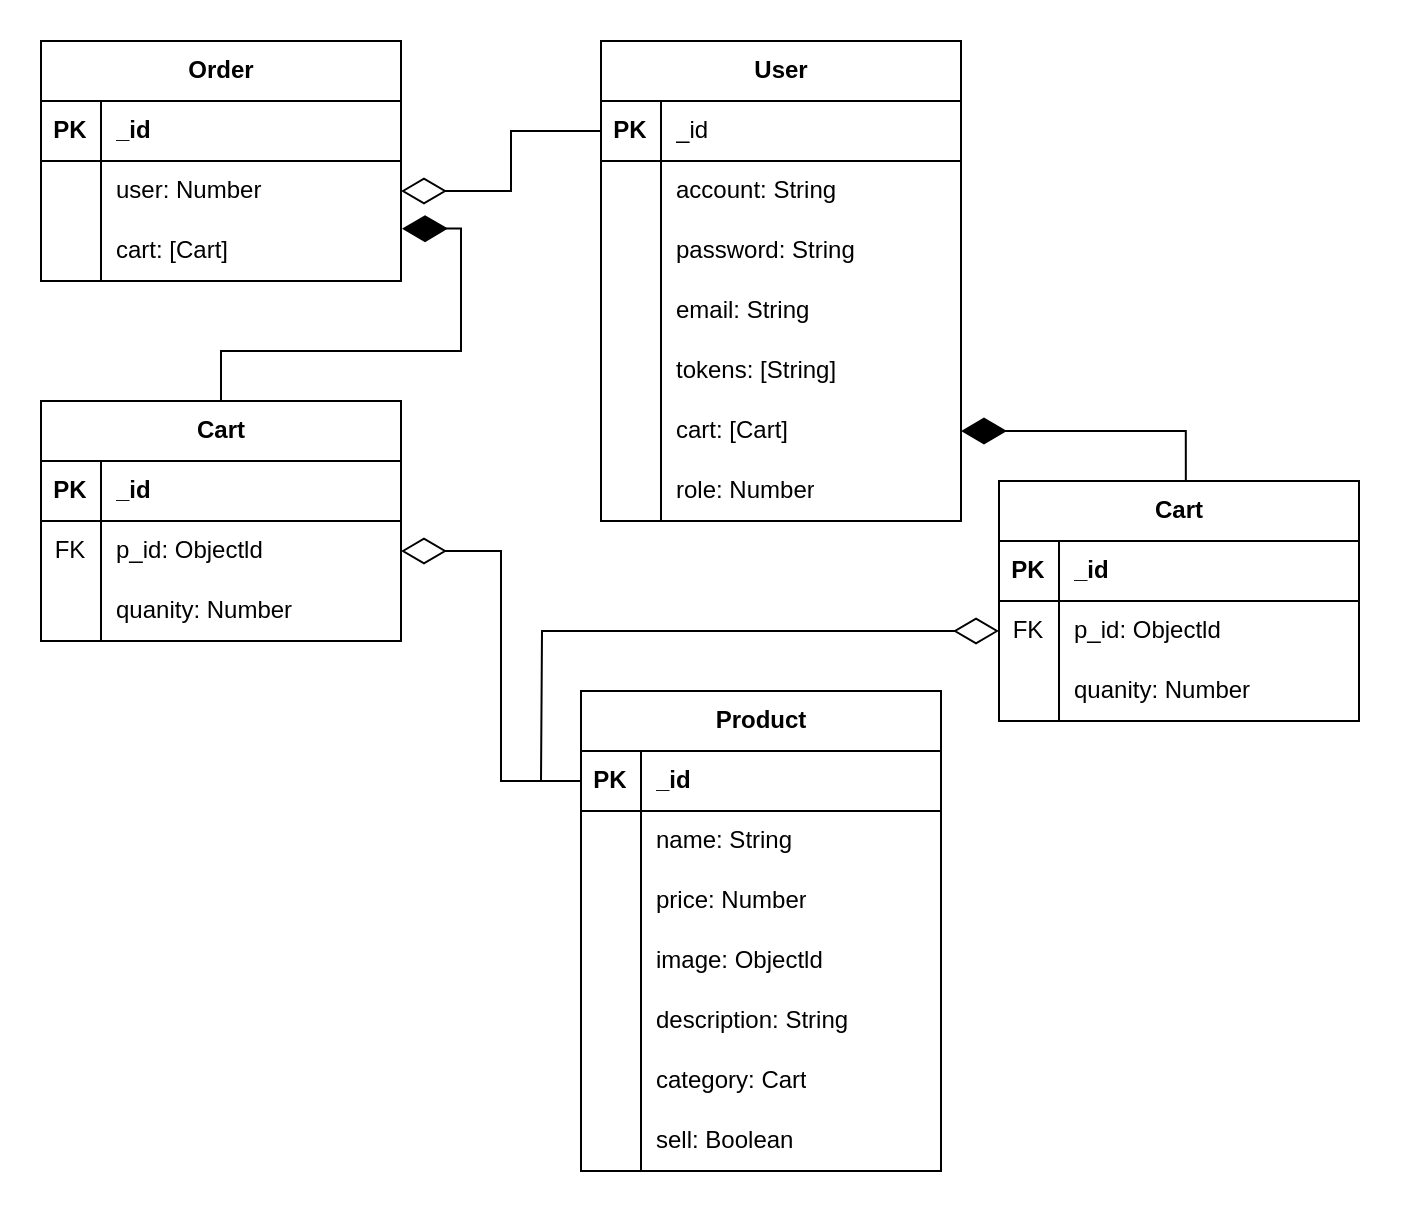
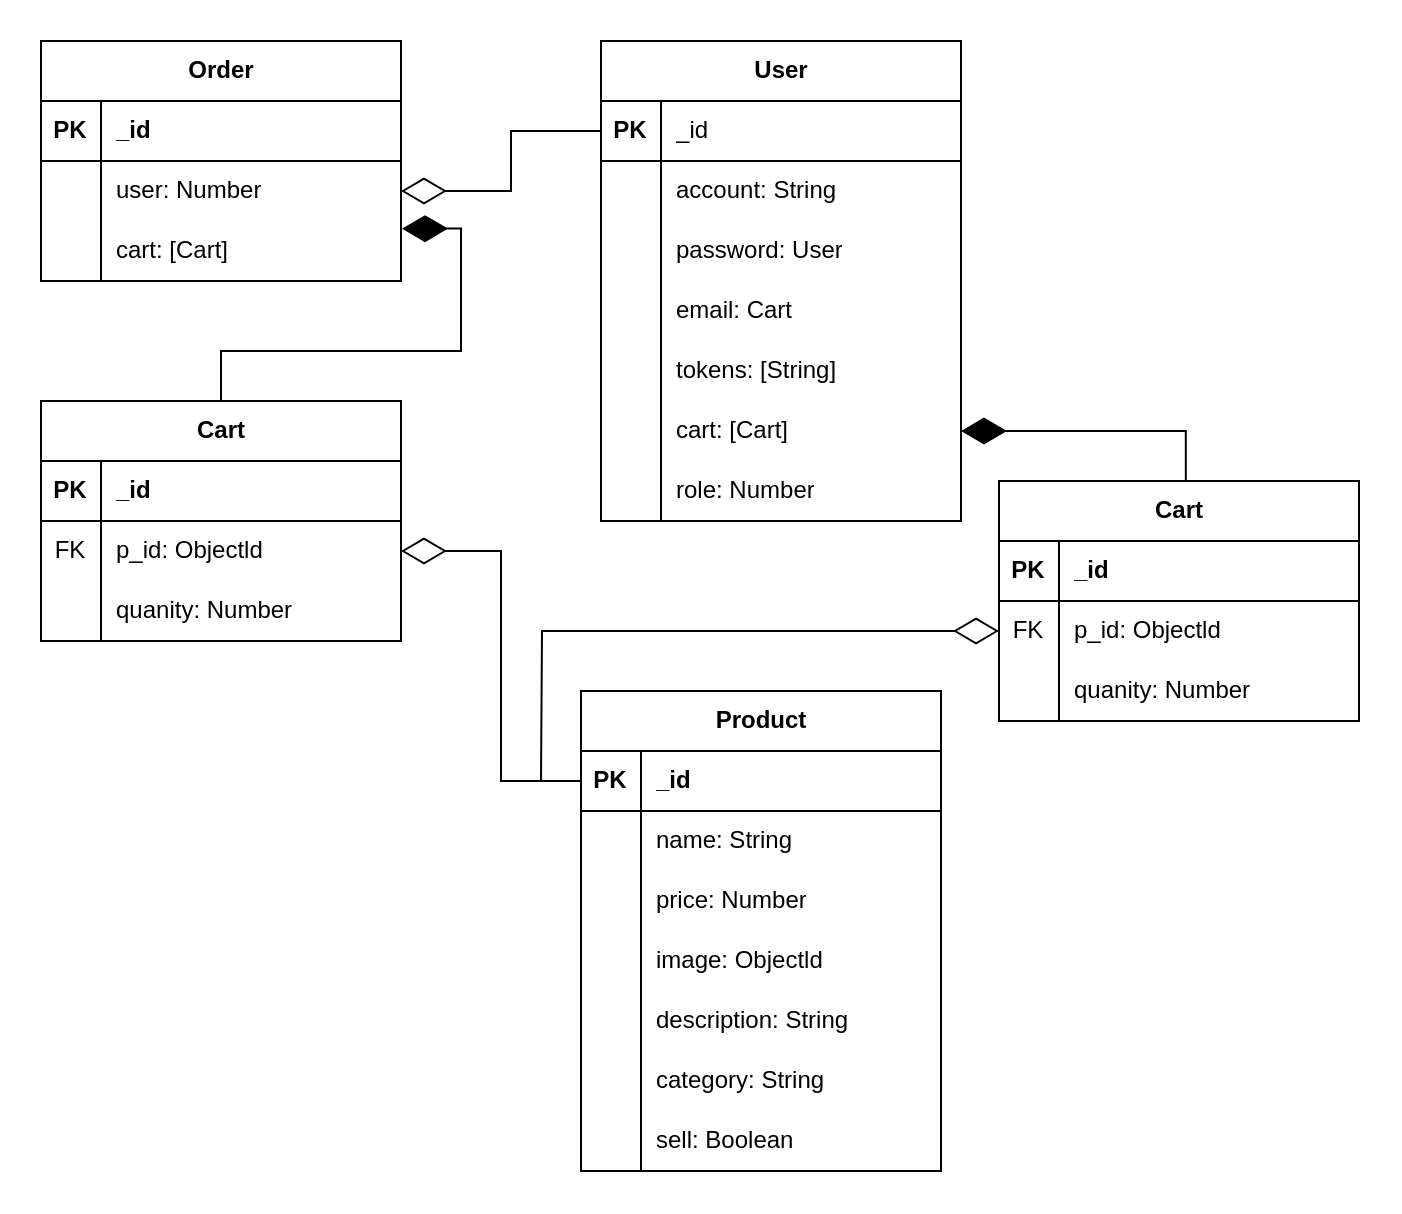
node "password: String": label "password: String" -> "password: User"
node "email: String": label "email: String" -> "email: Cart"
node "category: Cart": label "category: Cart" -> "category: String"
